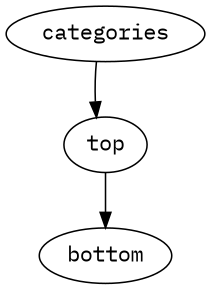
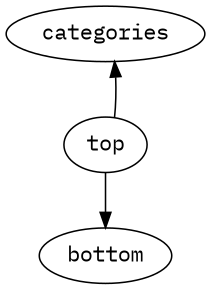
edge "categories" -> "top": reversed
